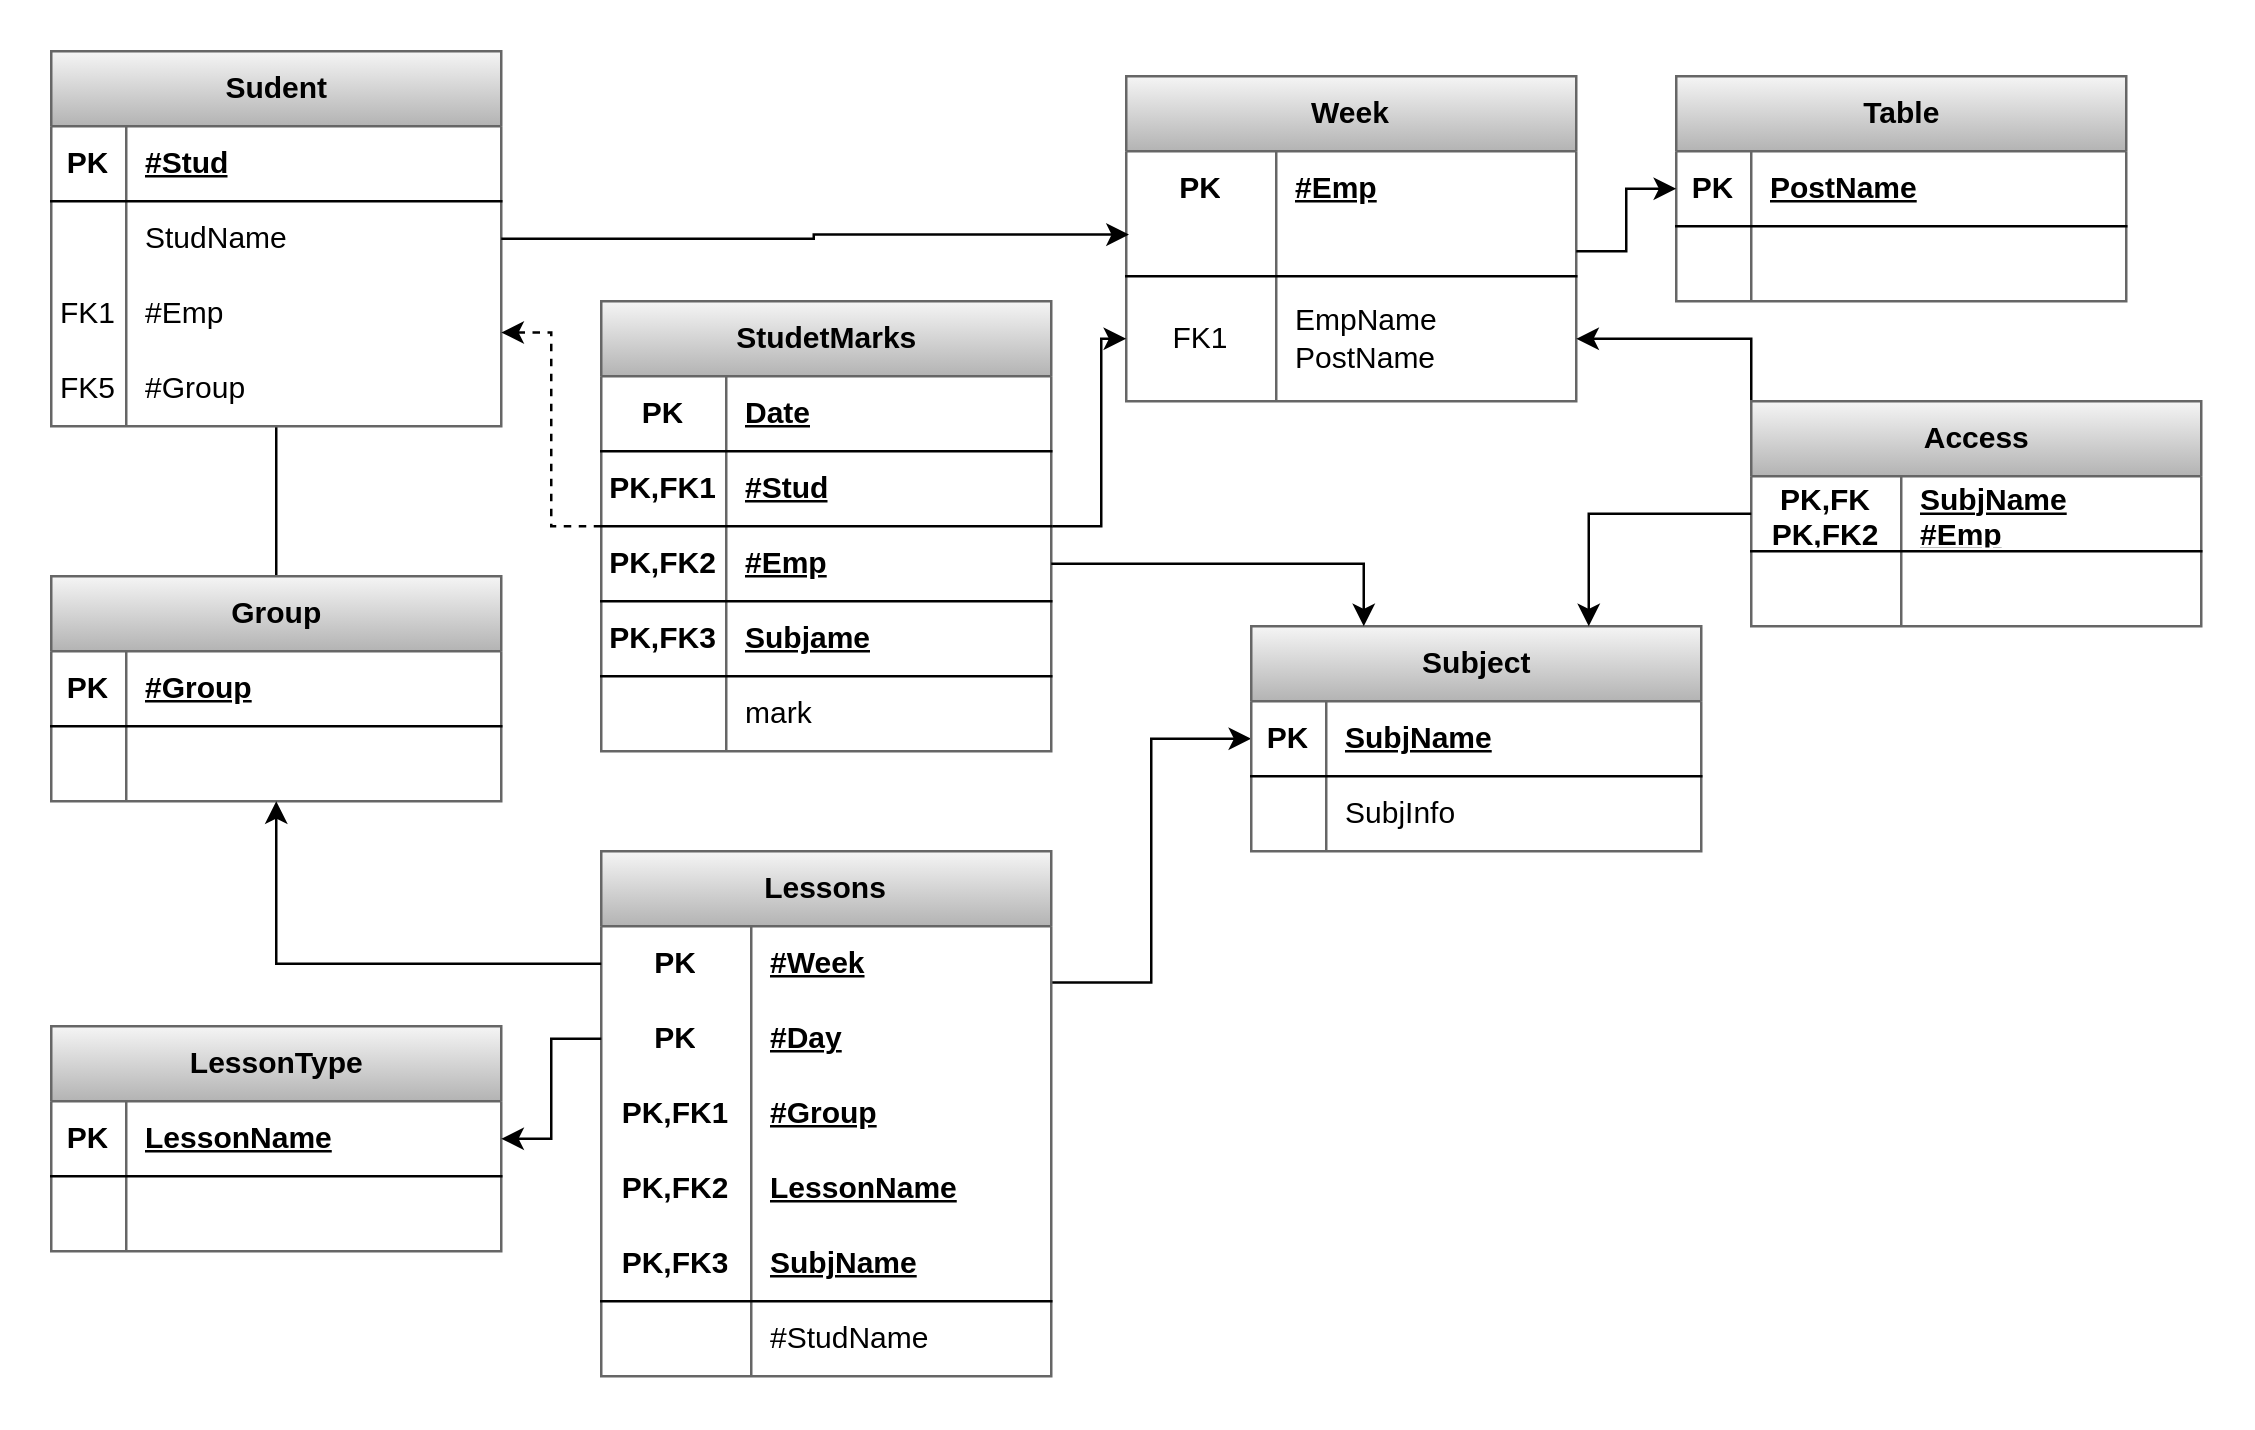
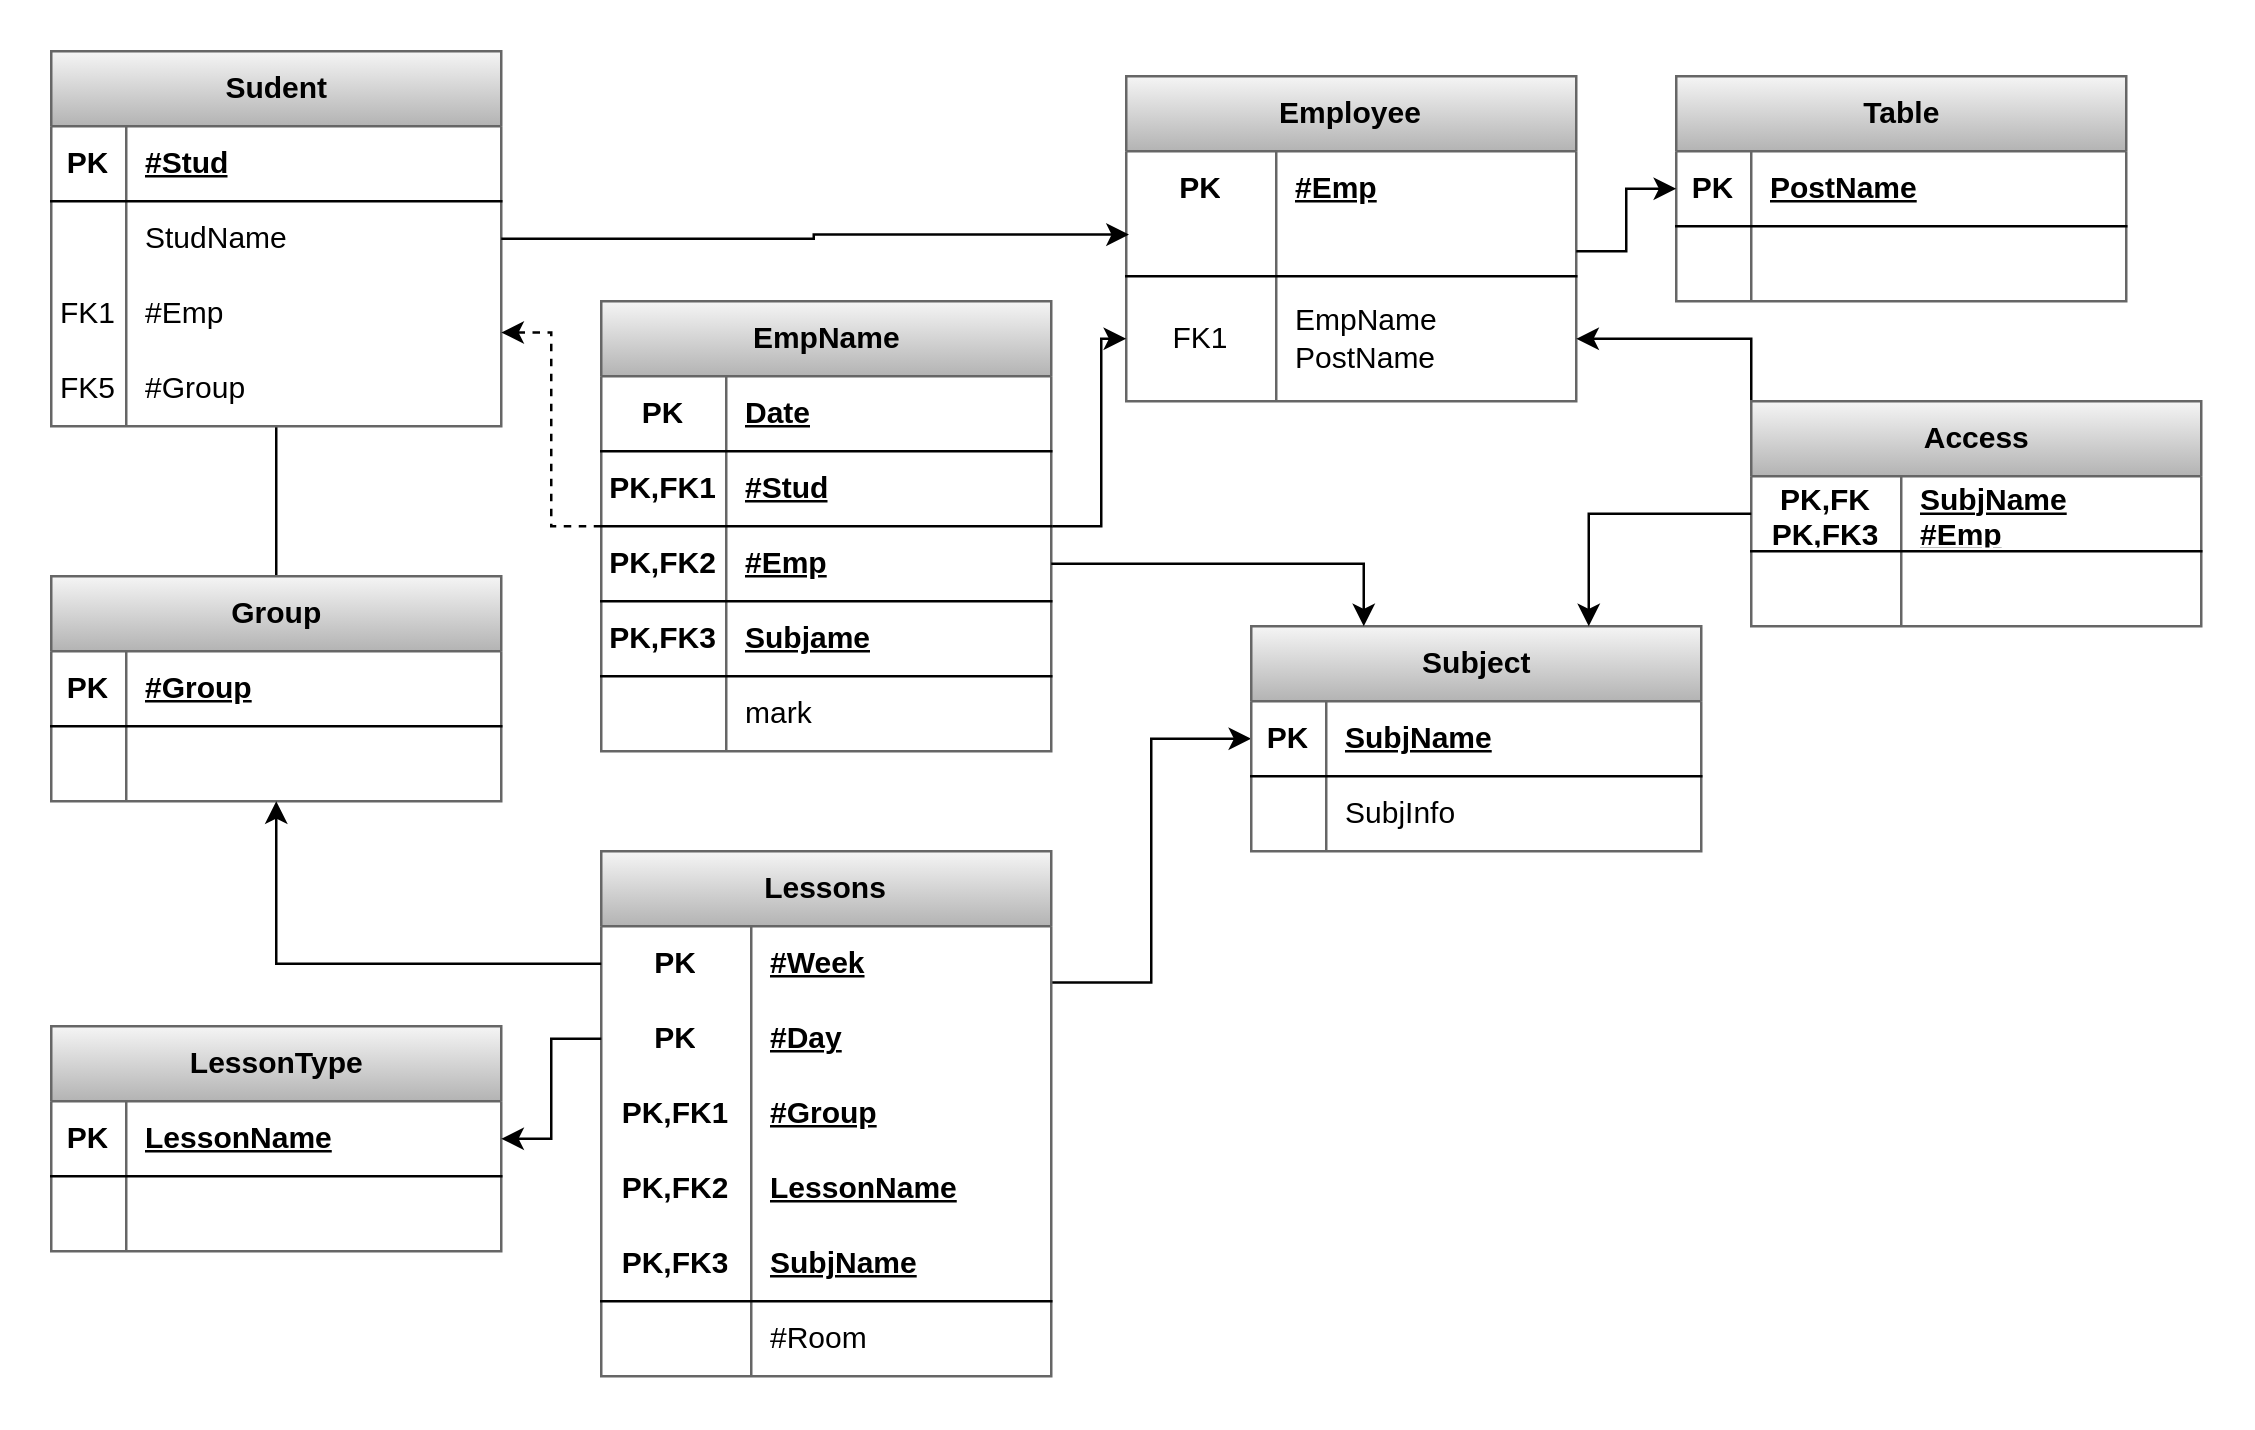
node "Week": label "Week" -> "Employee"
node "StudetMarks": label "StudetMarks" -> "EmpName"
node "PK,FK PK,FK2": label "PK,FK PK,FK2" -> "PK,FK PK,FK3"
node "#StudName": label "#StudName" -> "#Room"
